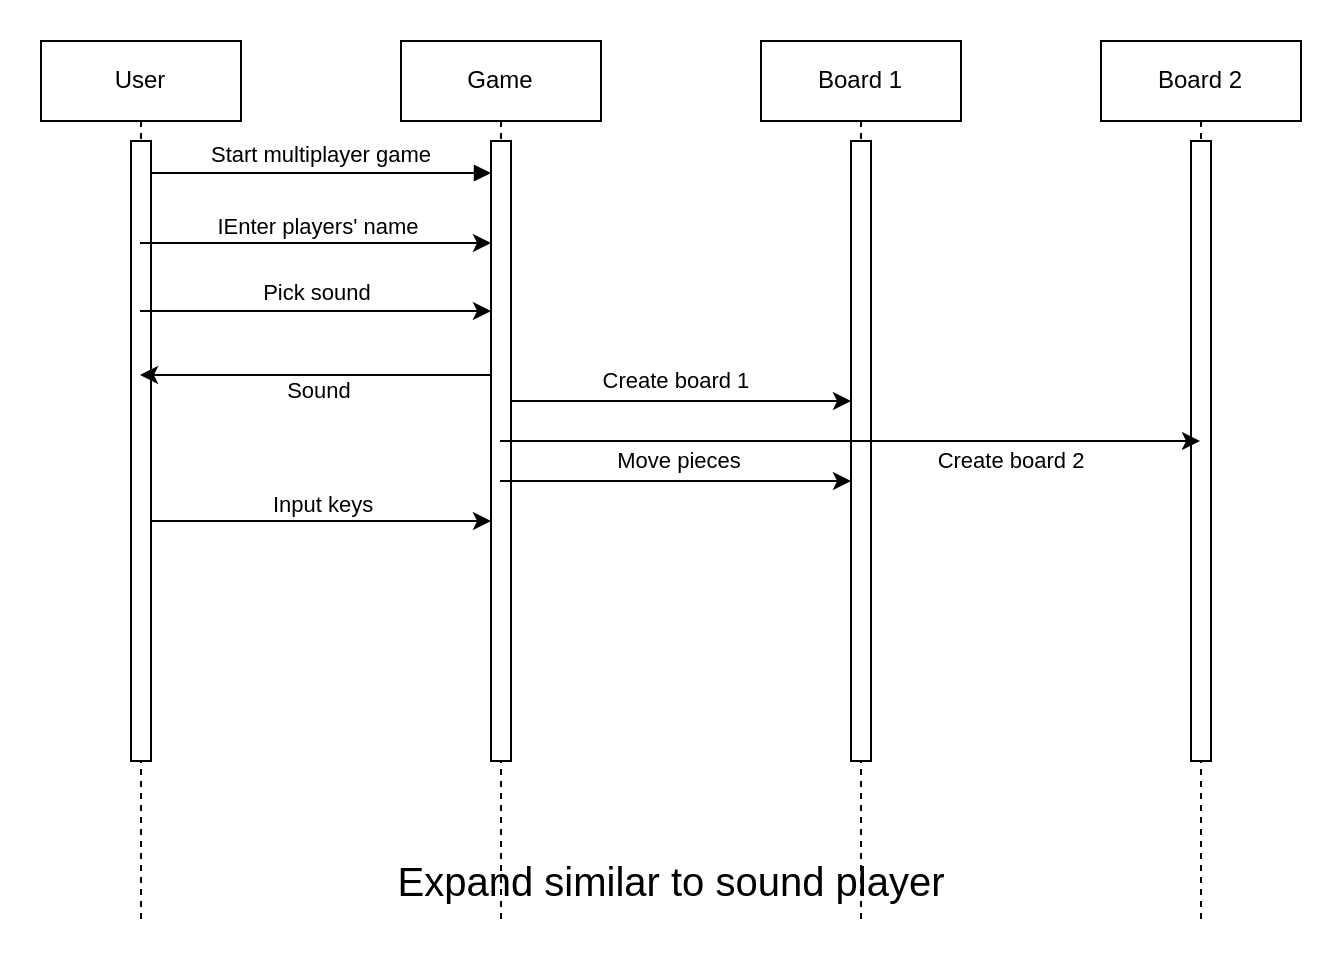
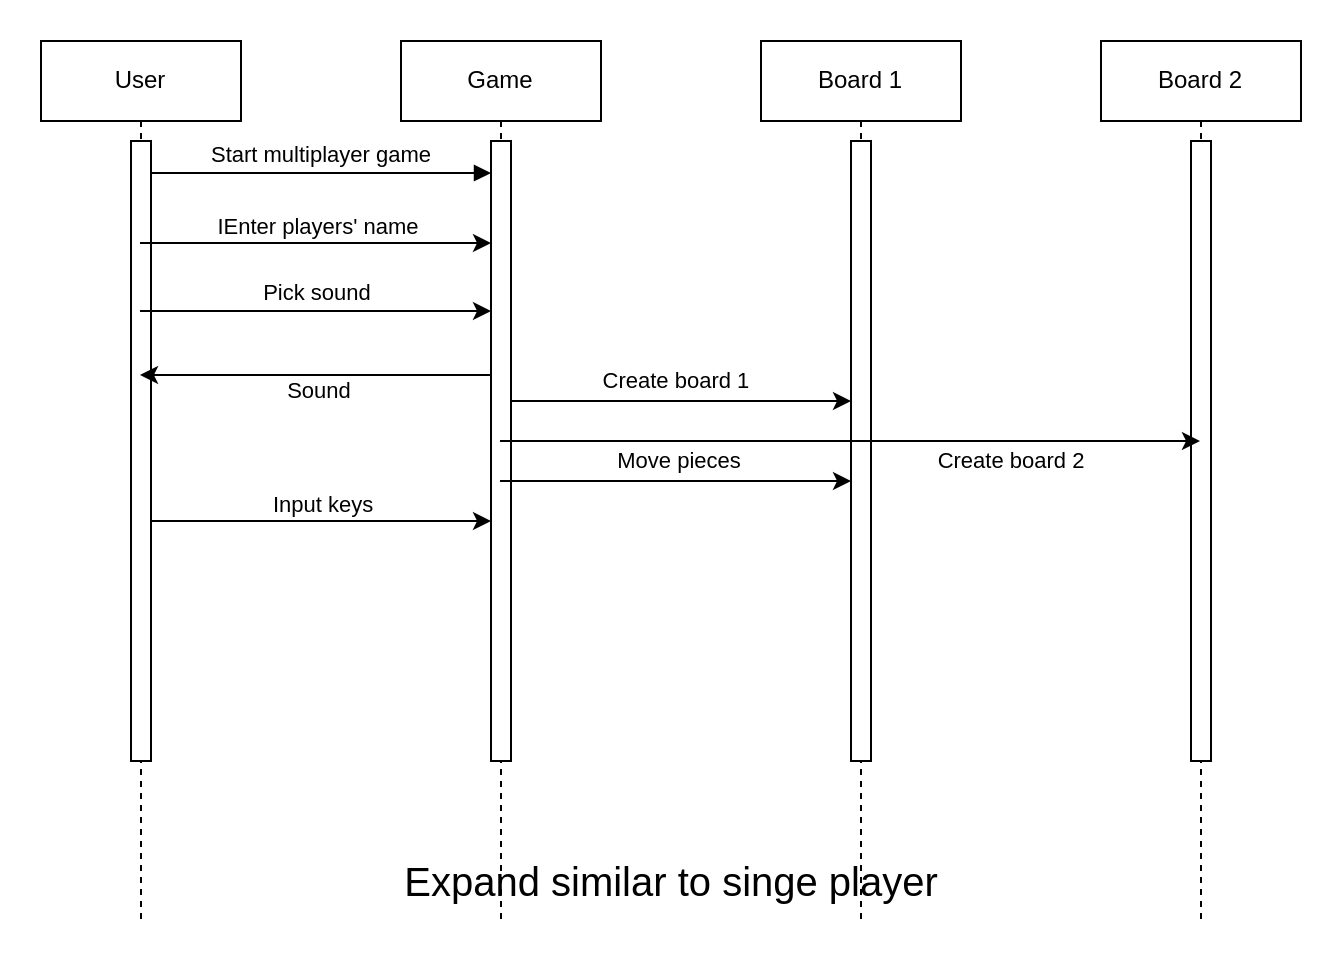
node "Expand similar to sound player": label "Expand similar to sound player" -> "Expand similar to singe player"
